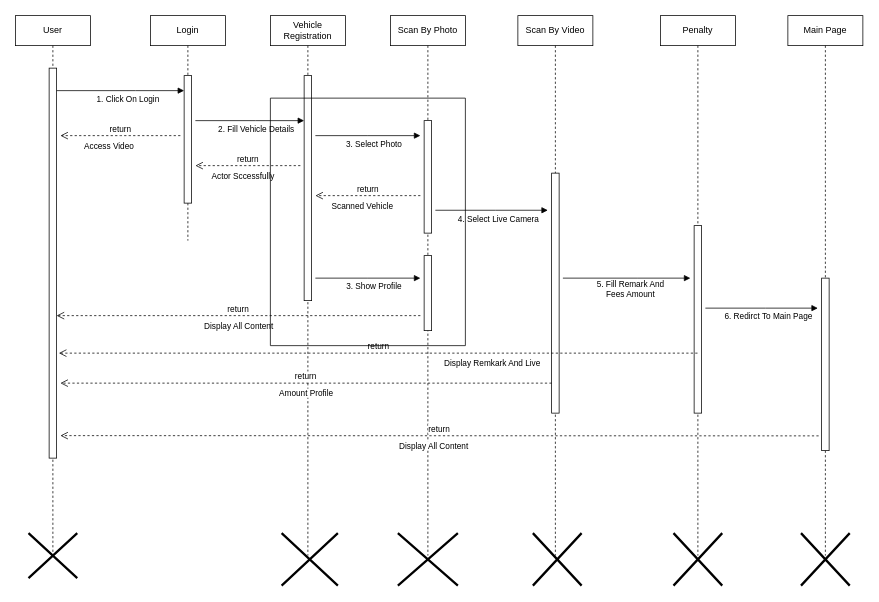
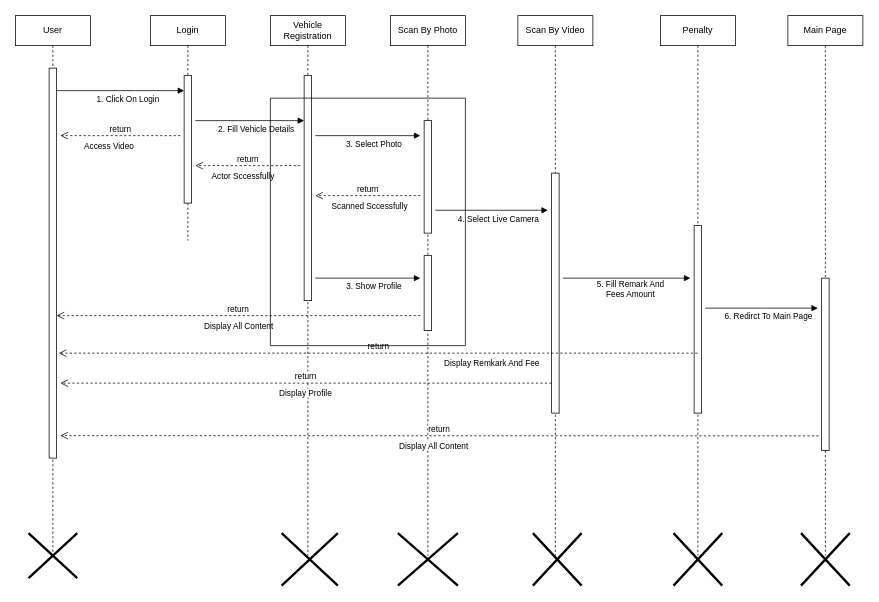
node "Scanned Vehicle": label "Scanned Vehicle" -> "Scanned Sccessfully"
node "Display Remkark And Live": label "Display Remkark And Live" -> "Display Remkark And Fee"
node "Amount Profile": label "Amount Profile" -> "Display Profile"
